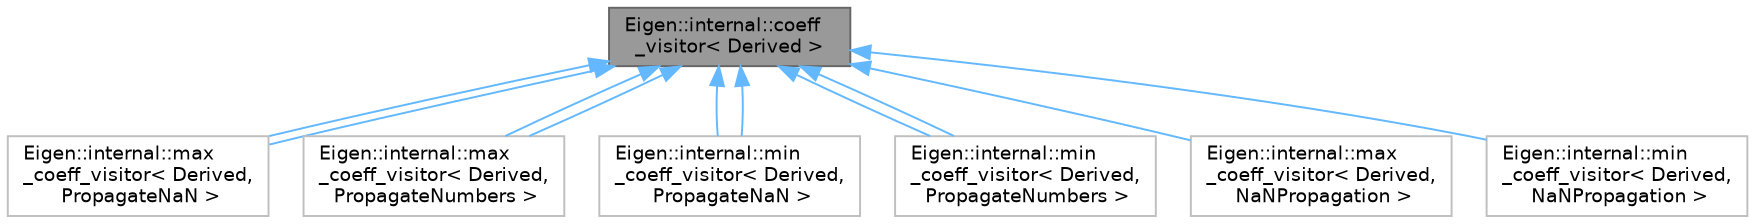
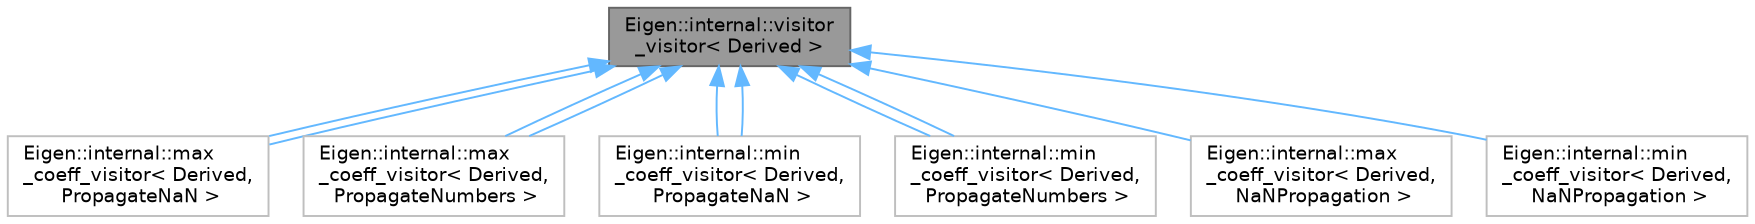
node "Eigen::internal::coeff _visitor< Derived >": label "Eigen::internal::coeff _visitor< Derived >" -> "Eigen::internal::visitor _visitor< Derived >"
